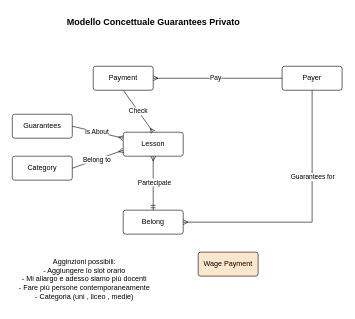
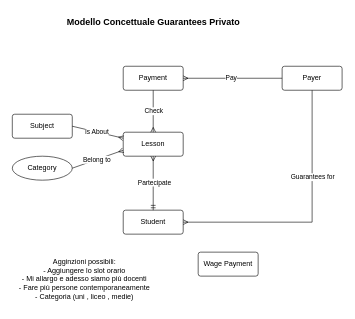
node "Payment": moved (123, 78) -> (153, 78)
node "Guarantees": label "Guarantees" -> "Subject"
node "Category": shape rounded rectangle -> ellipse
node "Belong": label "Belong" -> "Student"
node "Wage Payment": fillcolor #ffe6cc -> #ffffff
